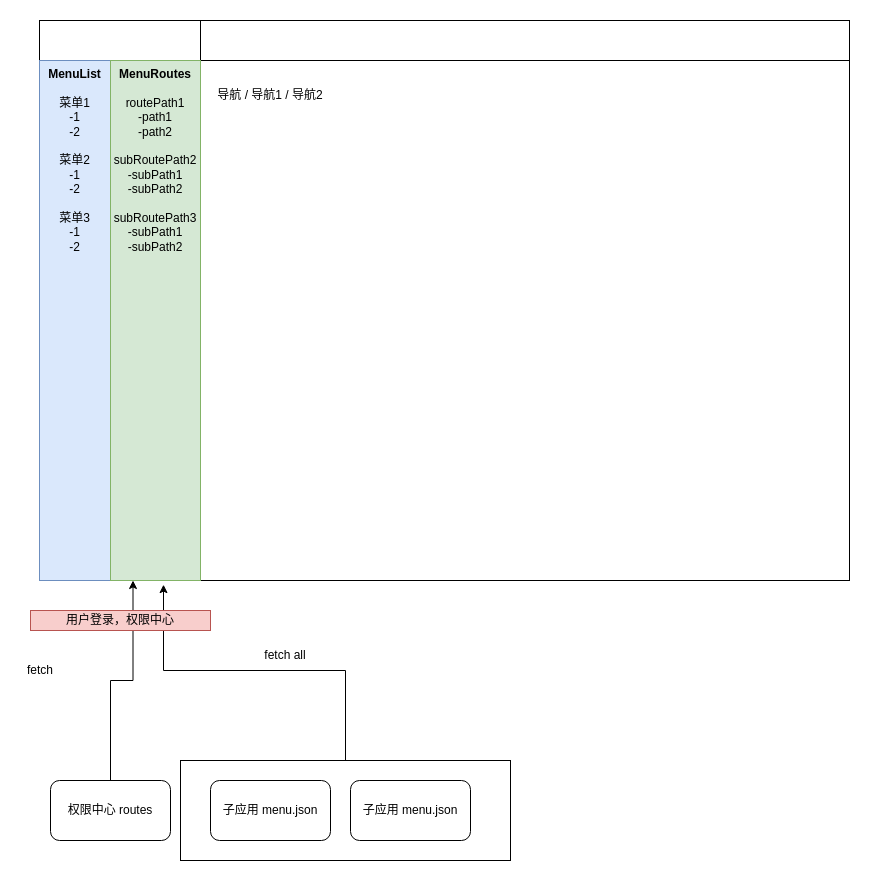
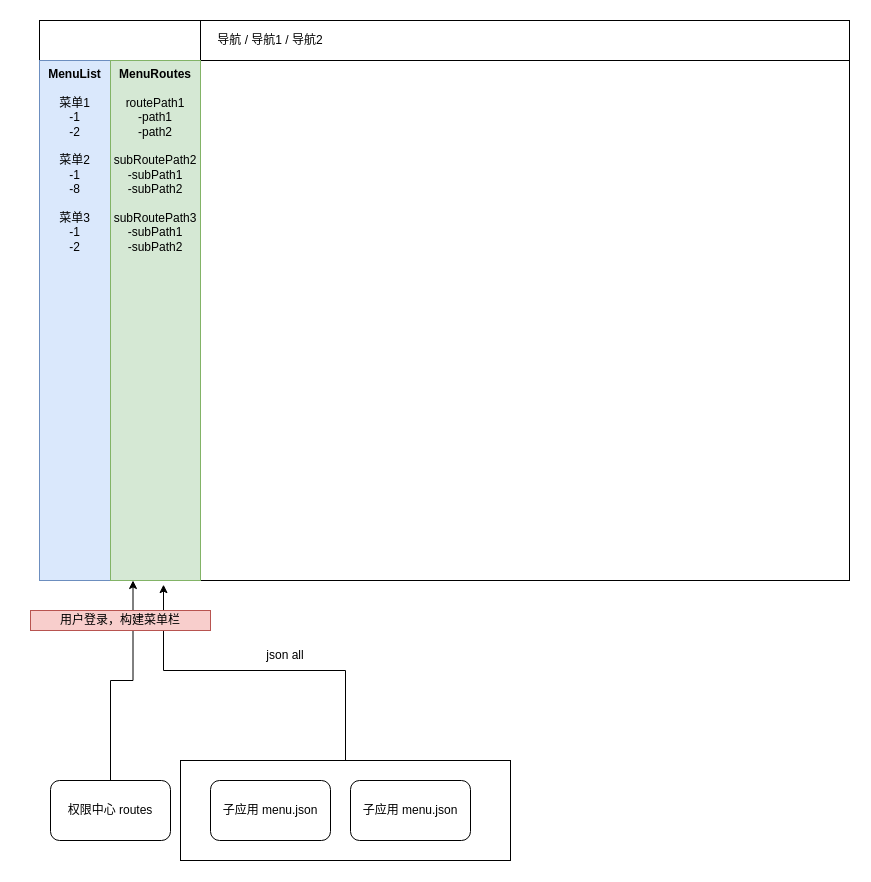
node "导航 / 导航1 / 导航2": moved (271, 96) -> (271, 41)
node "MenuList 菜单1 -1 -2 菜单2 -1 -2 菜单3 -1 -2": label "MenuList 菜单1 -1 -2 菜单2 -1 -2 菜单3 -1 -2" -> "MenuList 菜单1 -1 -2 菜单2 -1 -8 菜单3 -1 -2"
node "用户登录，权限中心": label "用户登录，权限中心" -> "用户登录，构建菜单栏"
node "fetch all": label "fetch all" -> "json all"
node "fetch": removed
